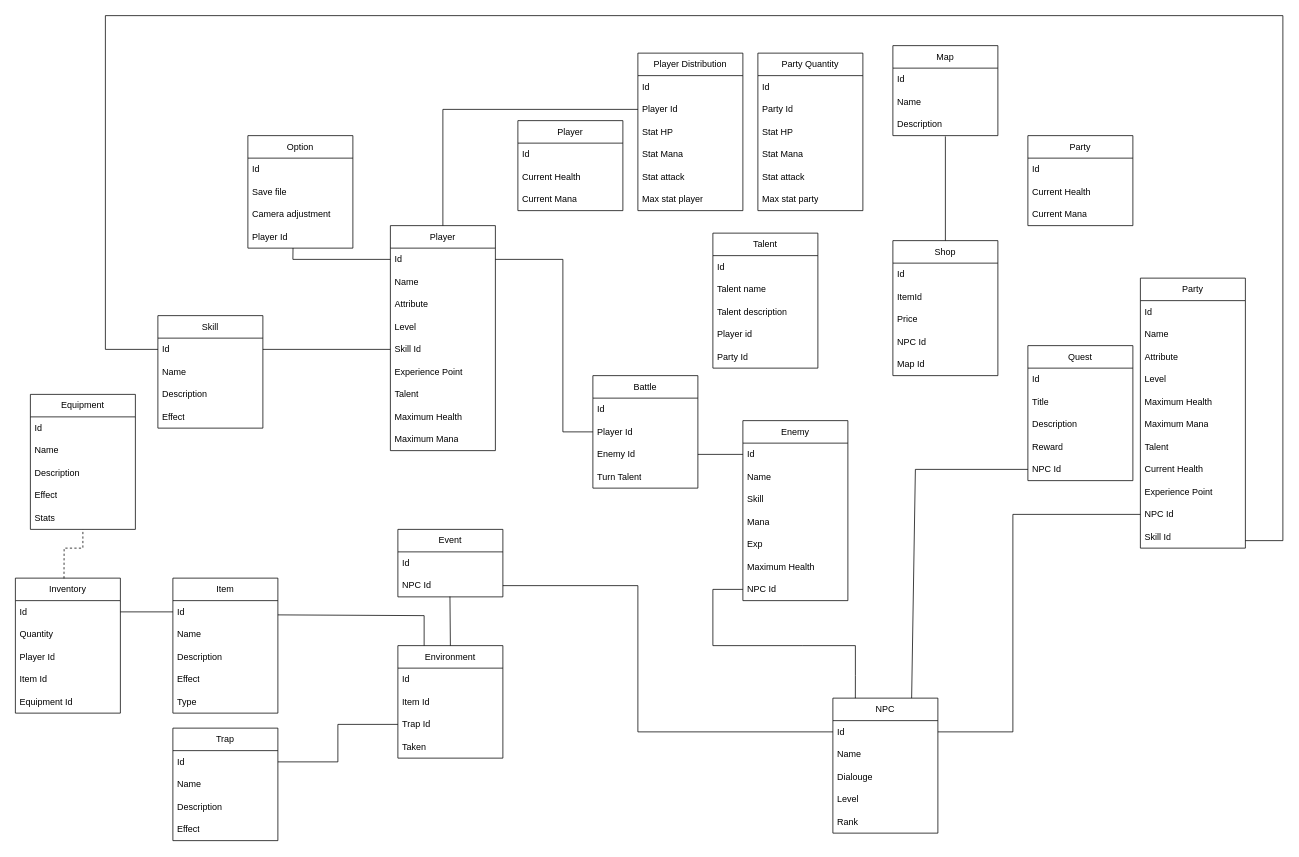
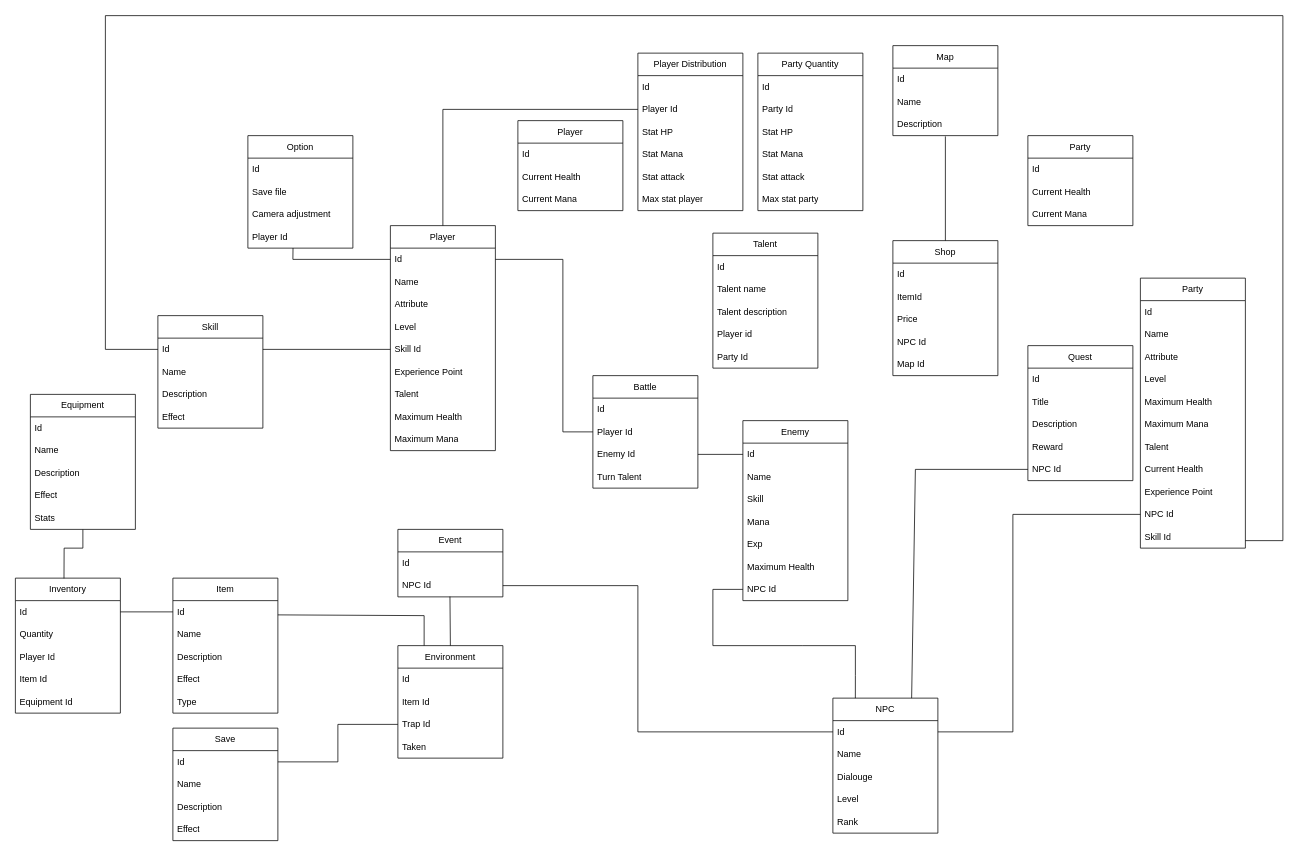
edge "Stats" -- "Inventory": style dashed -> solid
node "Trap": label "Trap" -> "Save"
